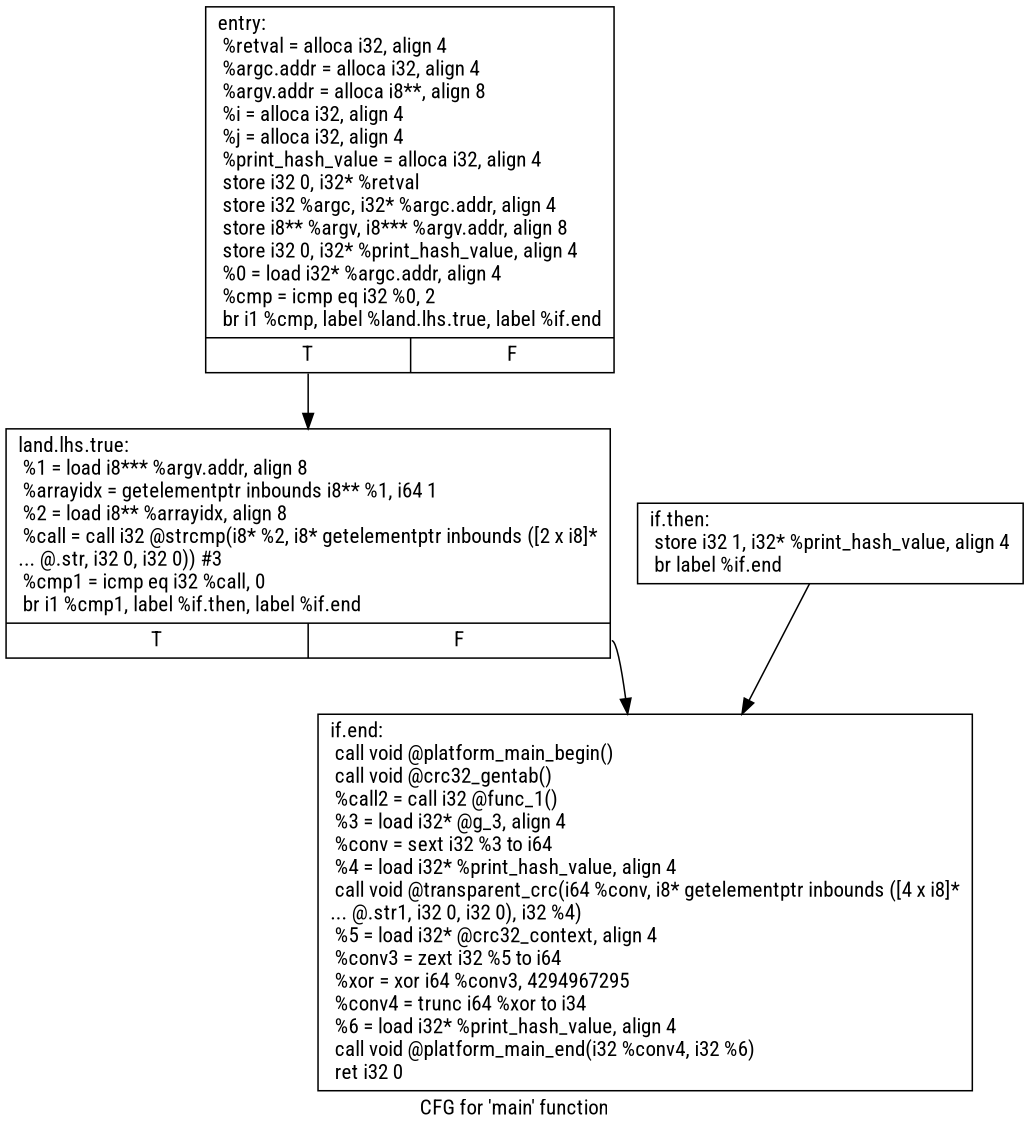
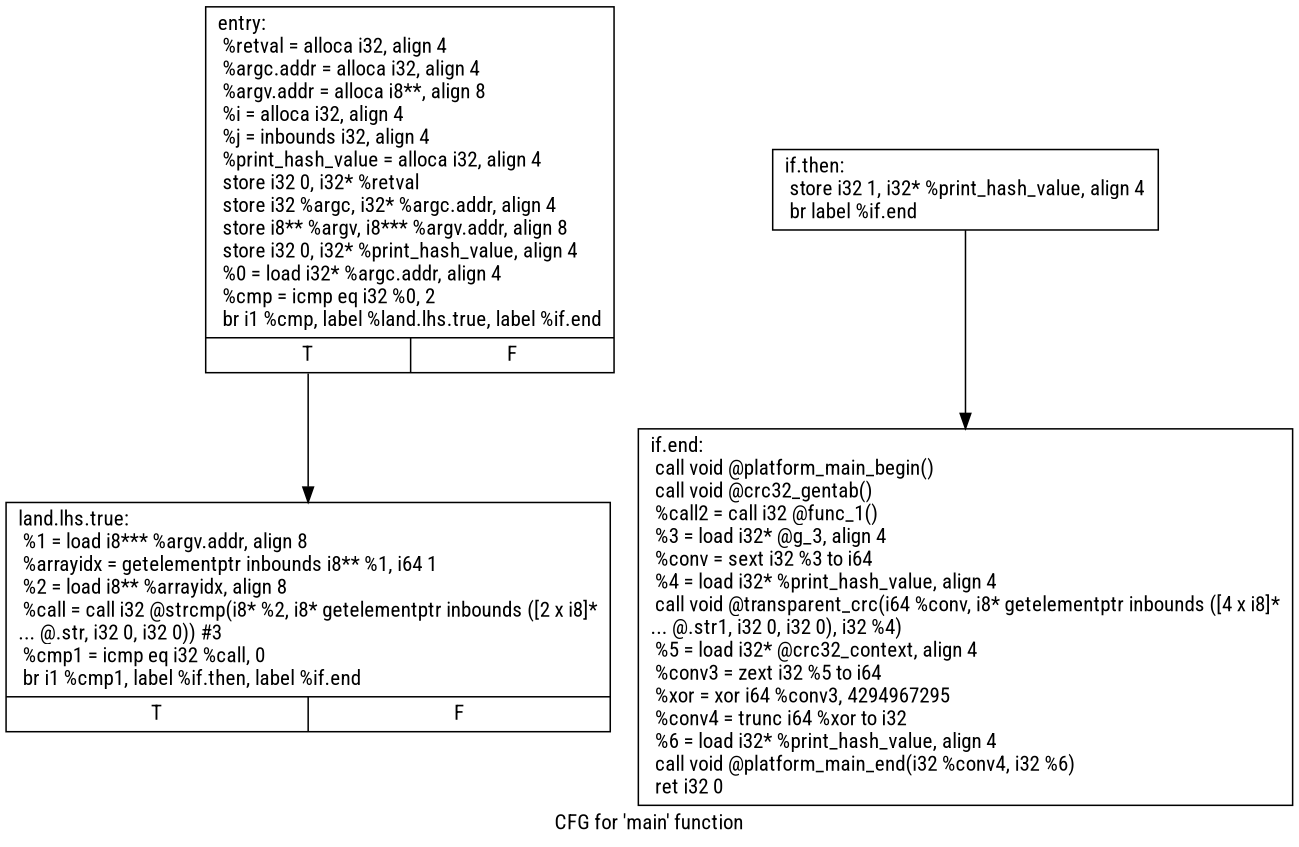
node "entry:": text "%j = alloca i32, align 4" -> "%j = inbounds i32, align 4"
edge "land.lhs.true:" -> "if.end:": removed
node "if.end:": text "%conv4 = trunc i64 %xor to i34" -> "%conv4 = trunc i64 %xor to i32"
